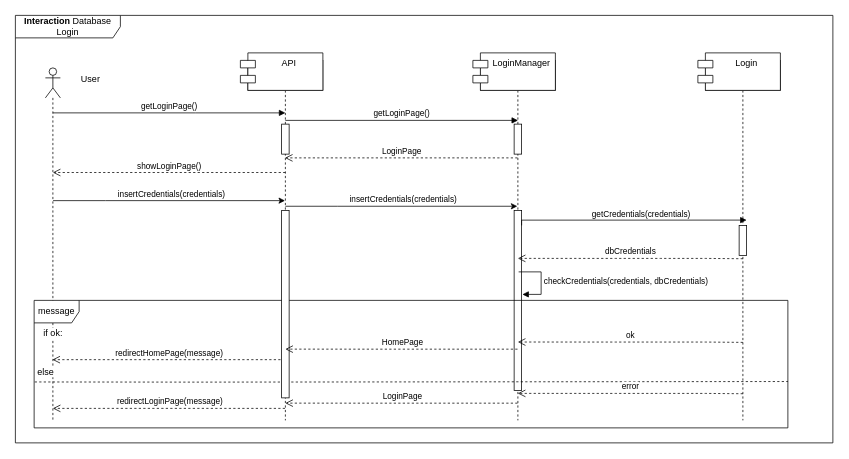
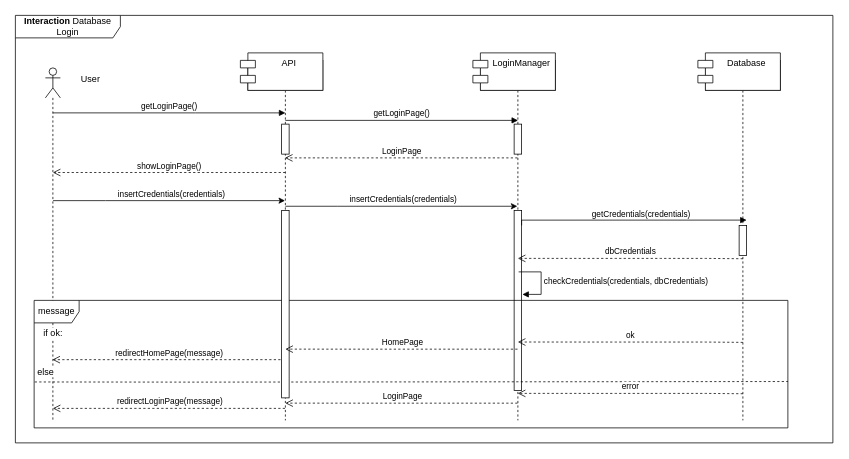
node "Login": label "Login" -> "Database"
